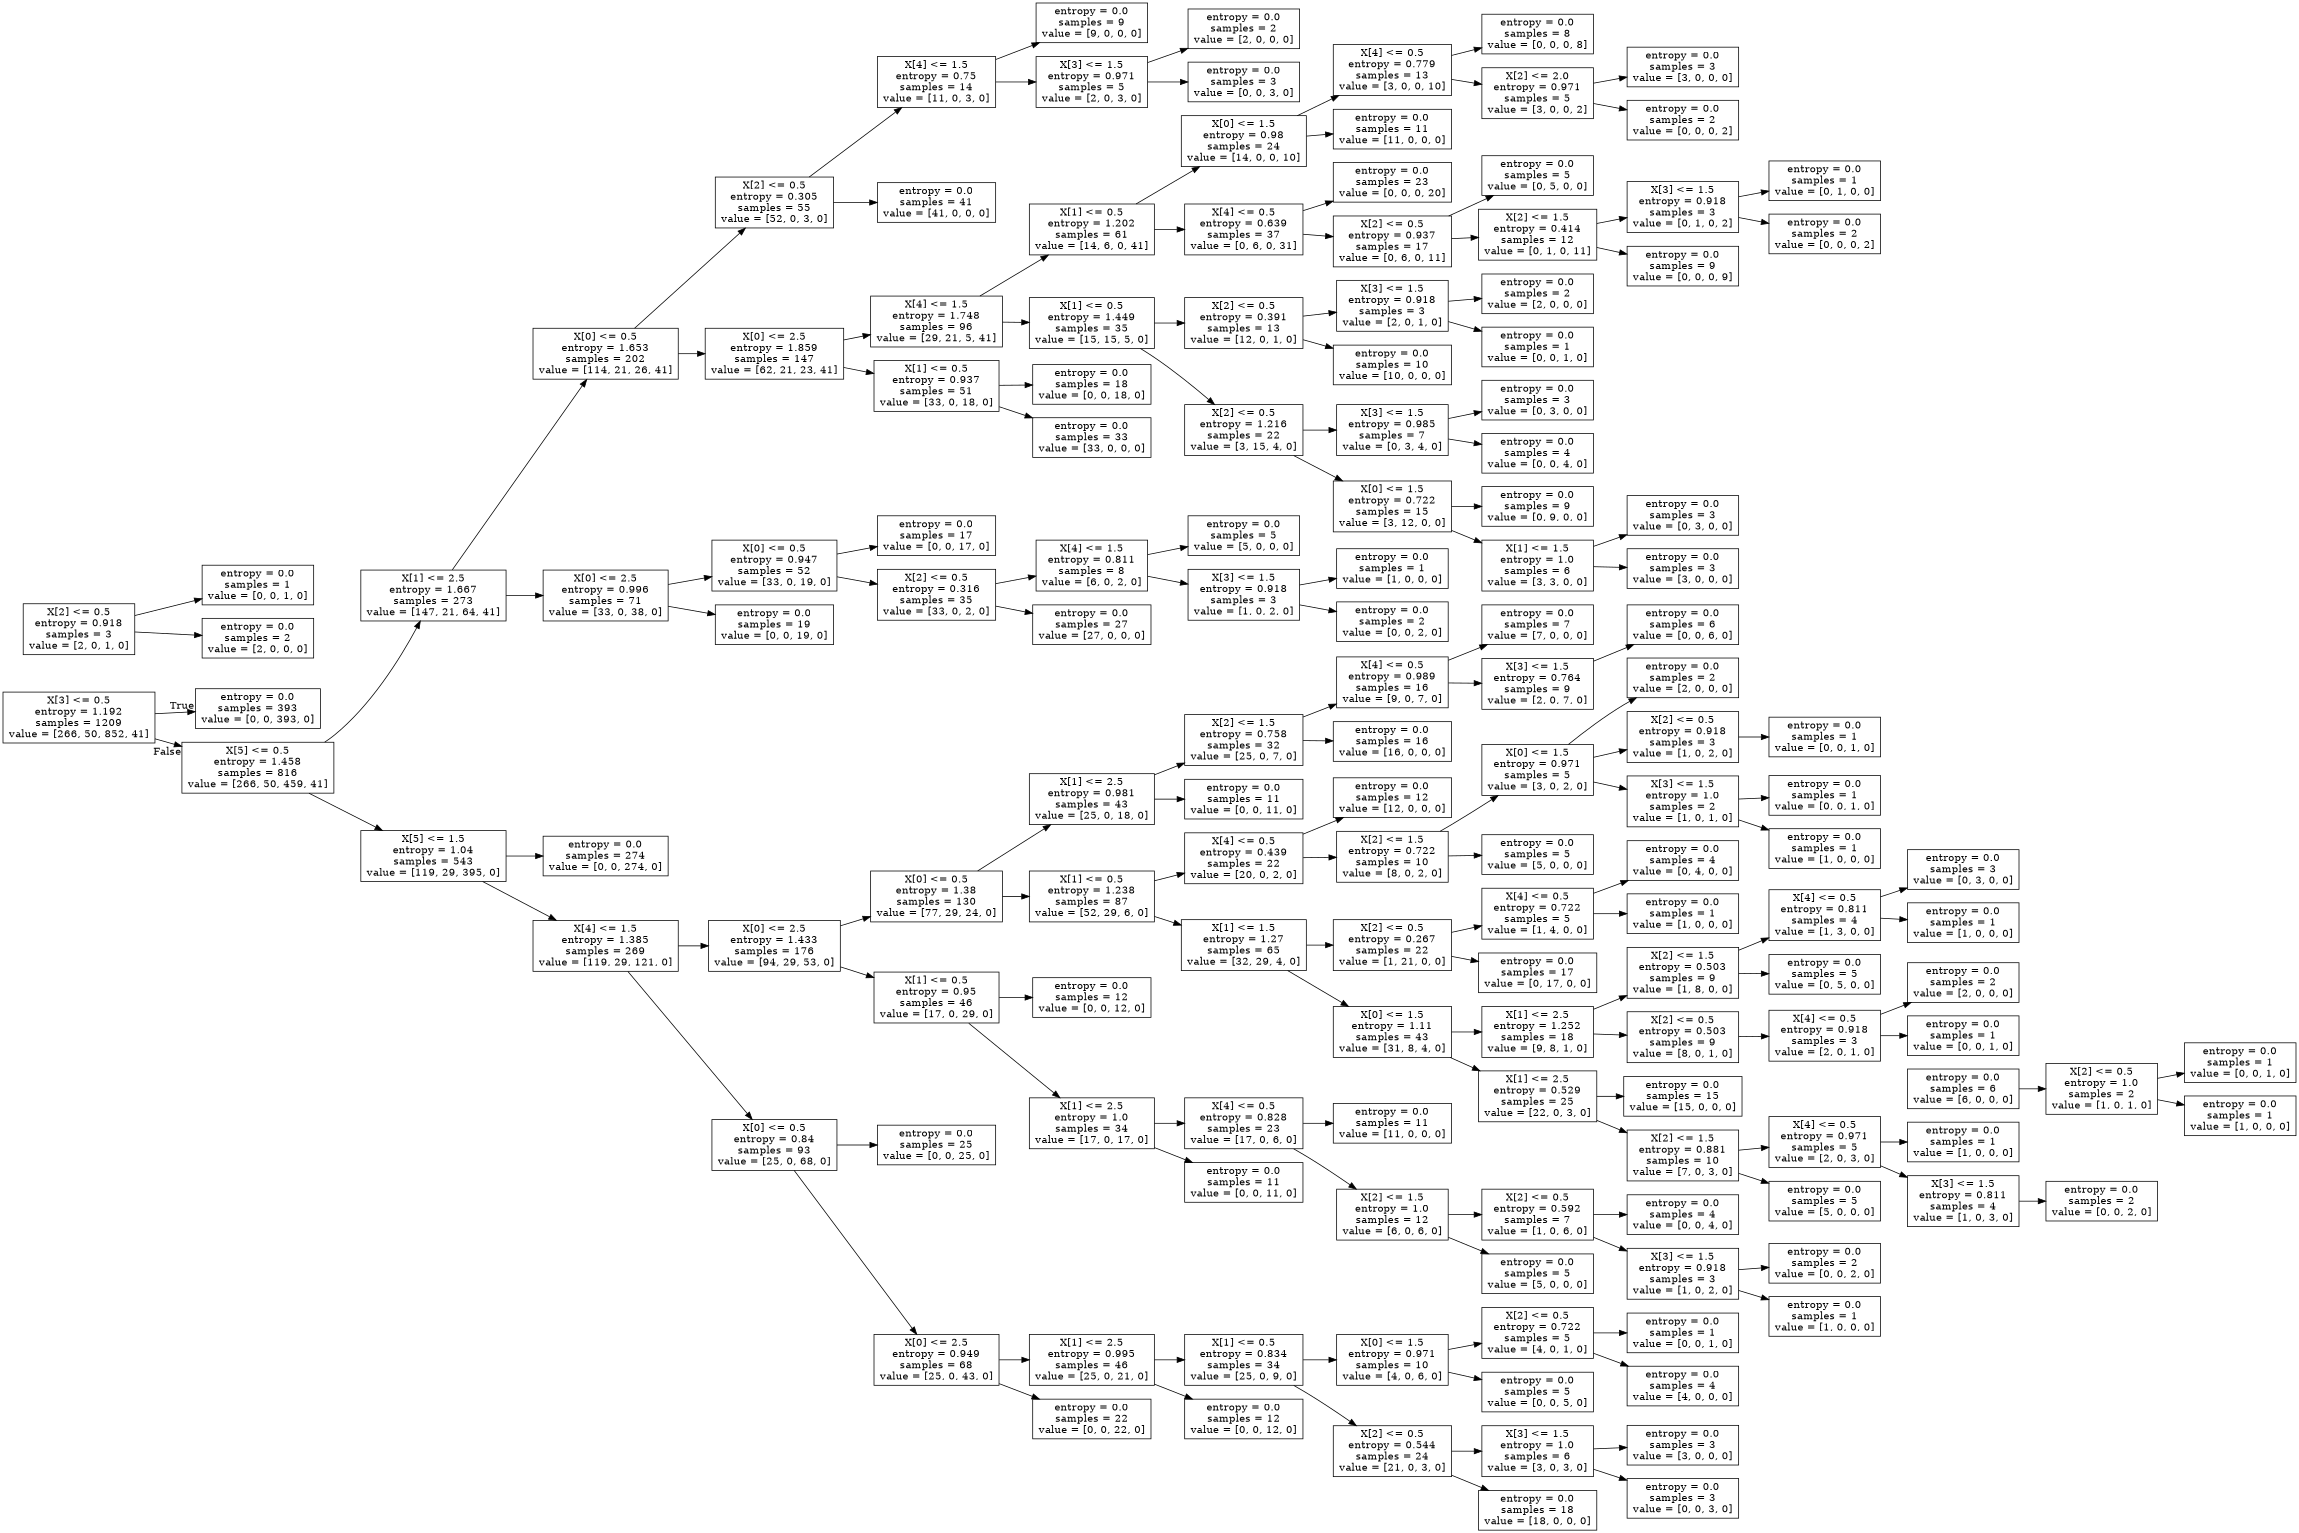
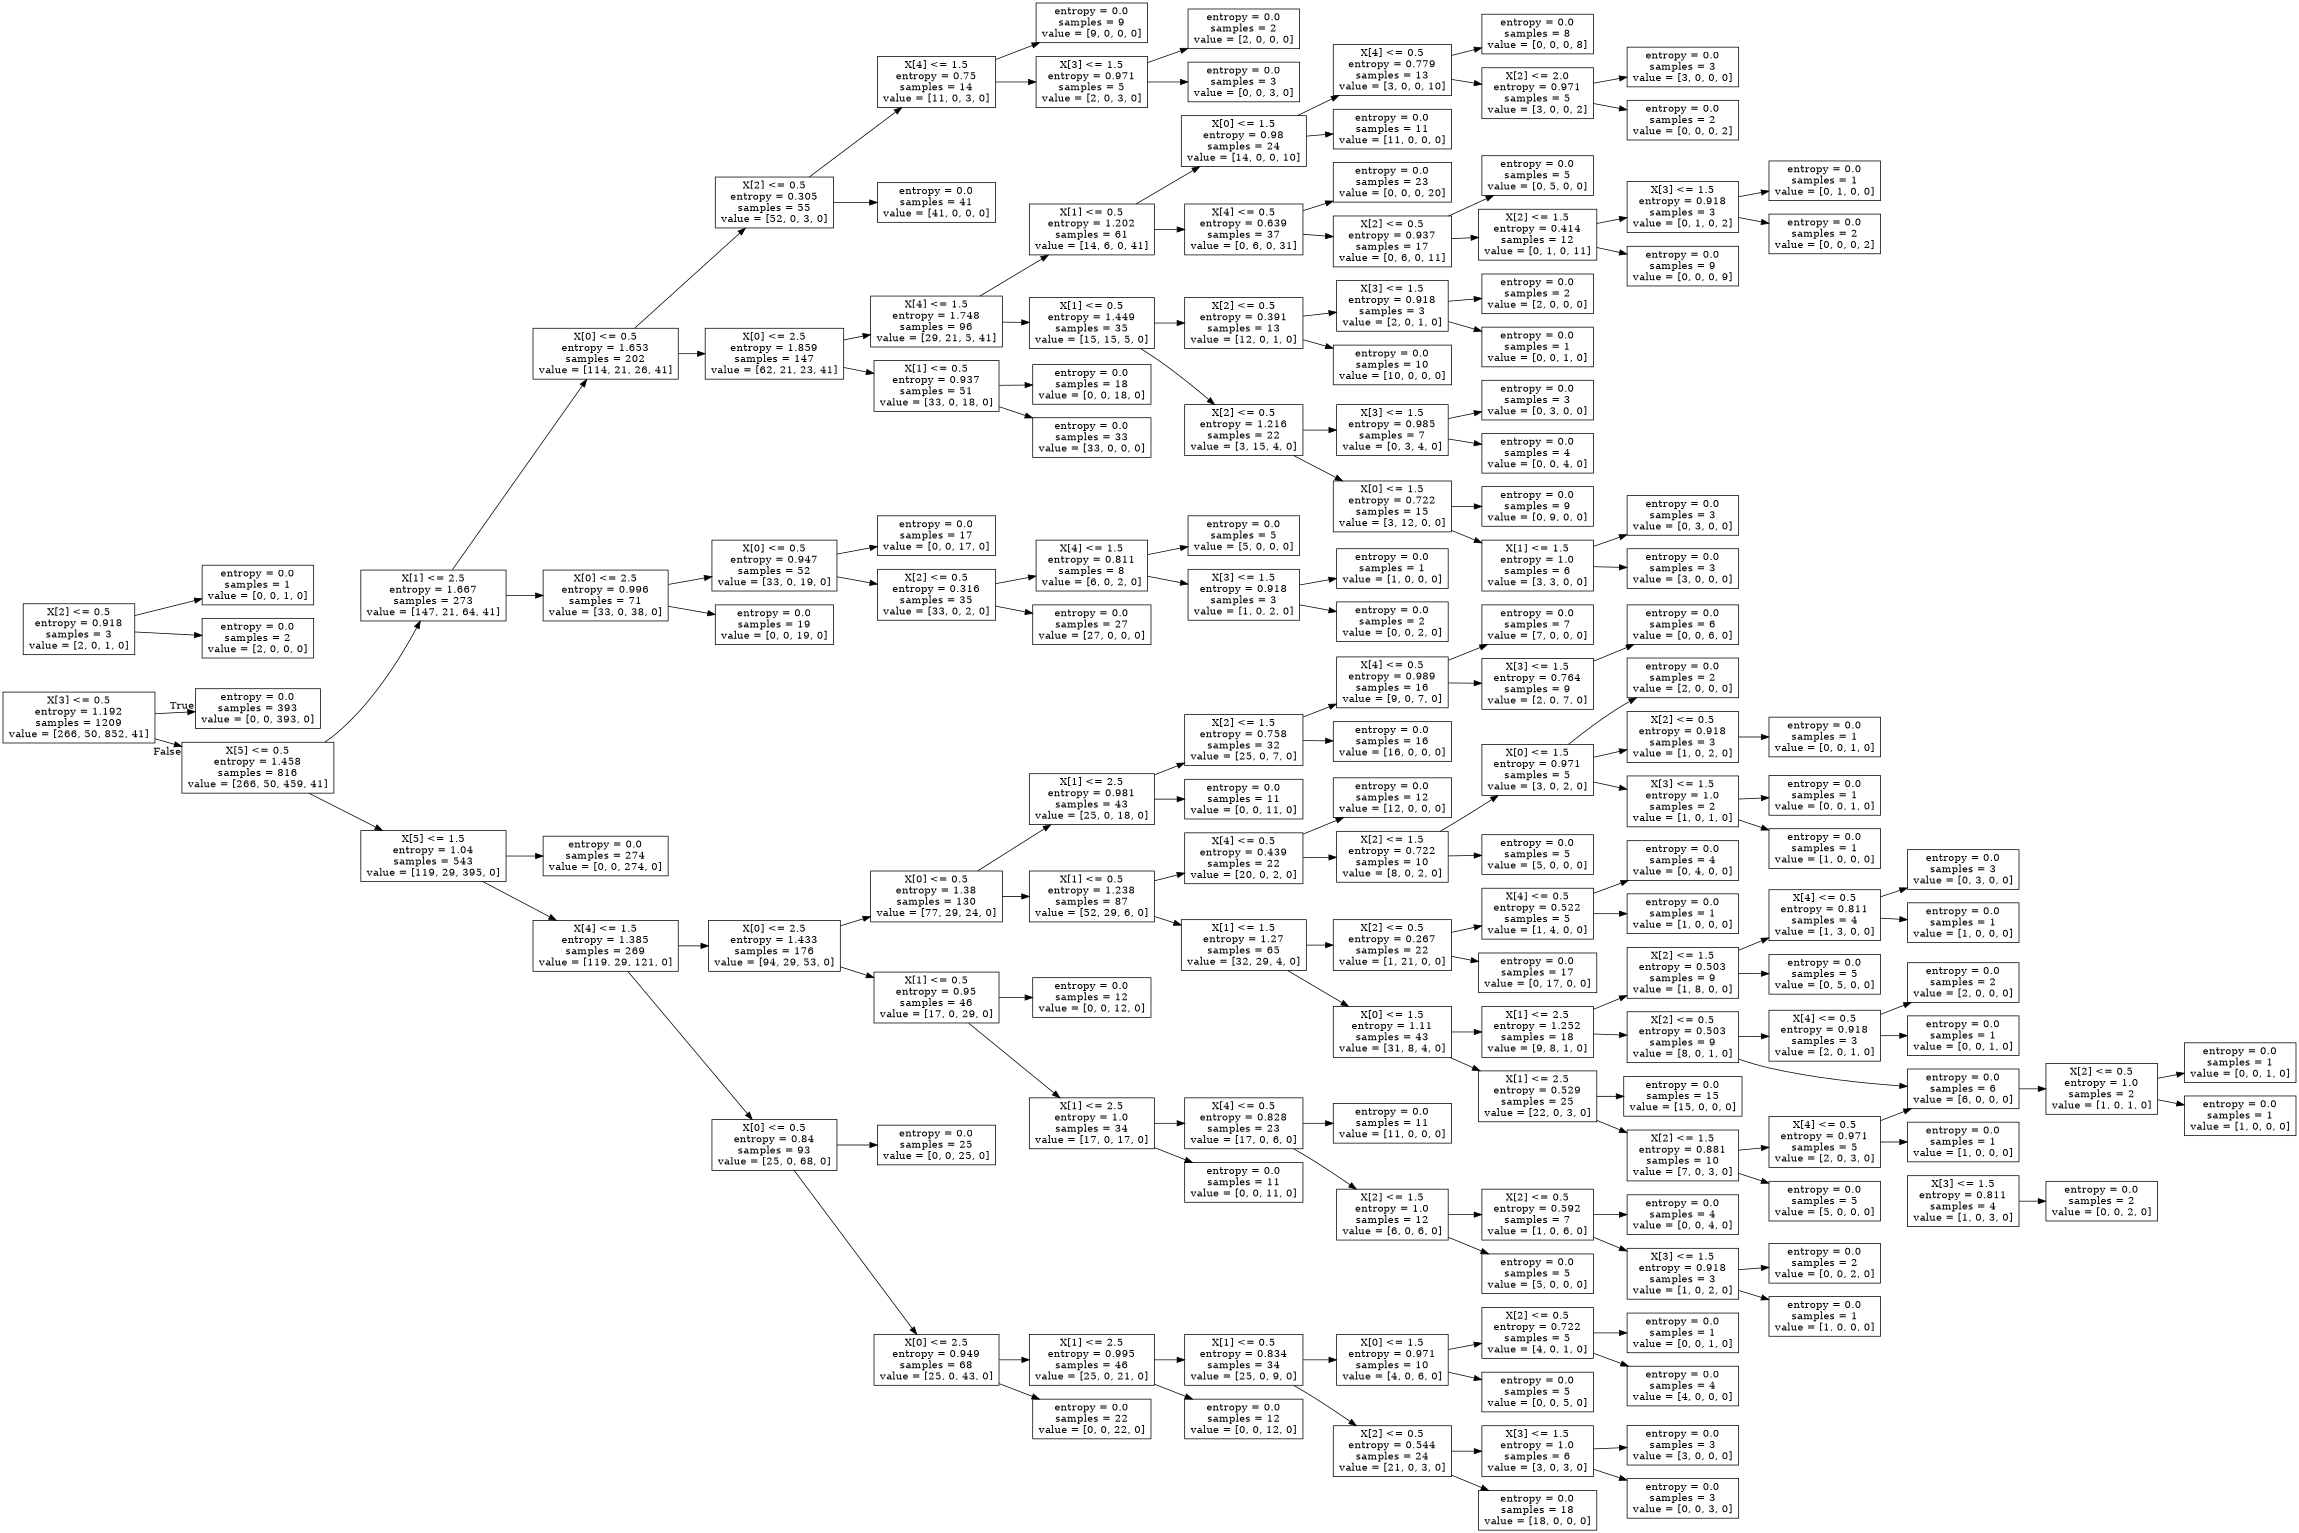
node "X[4] <= 0.5 entropy = 0.722 samples = 5 value = [1, 4, 0, 0]": label "X[4] <= 0.5 entropy = 0.722 samples = 5 value = [1, 4, 0, 0]" -> "X[4] <= 0.5 entropy = 0.522 samples = 5 value = [1, 4, 0, 0]"
edge "X[2] <= 0.5 entropy = 0.503 samples = 9 value = [8, 0, 1, 0]" -> "entropy = 0.0 samples = 6 value = [6, 0, 0, 0]": added
edge "X[4] <= 0.5 entropy = 0.971 samples = 5 value = [2, 0, 3, 0]" -> "X[3] <= 1.5 entropy = 0.811 samples = 4 value = [1, 0, 3, 0]": now "X[4] <= 0.5 entropy = 0.971 samples = 5 value = [2, 0, 3, 0]" -> "entropy = 0.0 samples = 6 value = [6, 0, 0, 0]"
